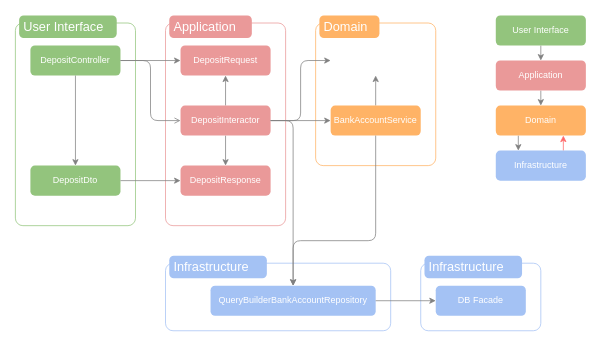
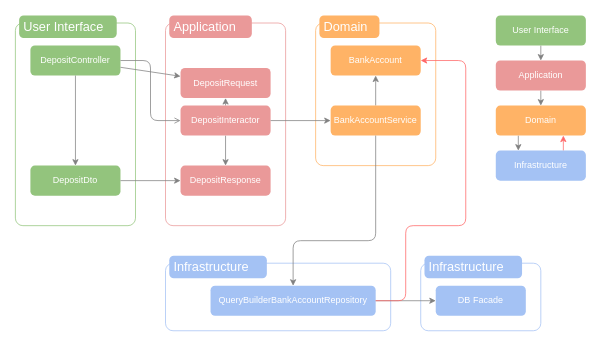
node "DepositRequest": moved (225, 60) -> (225, 83)
node "BankAccount": fillcolor #ffffff -> #ffb366
edge "DepositInteractor" -> "BankAccount": removed
edge "DepositInteractor" -> "QueryBuilderBankAccountRepository": removed
edge "QueryBuilderBankAccountRepository" -> "BankAccount": added
